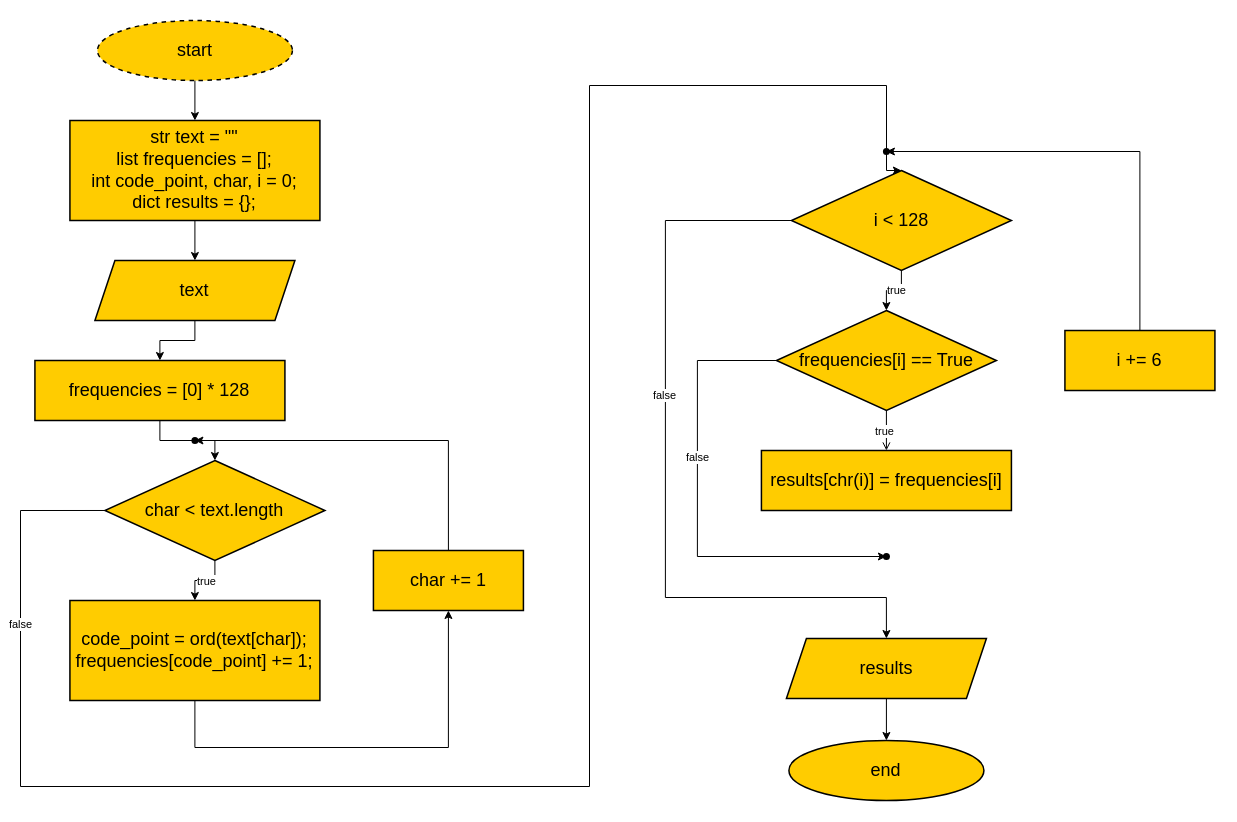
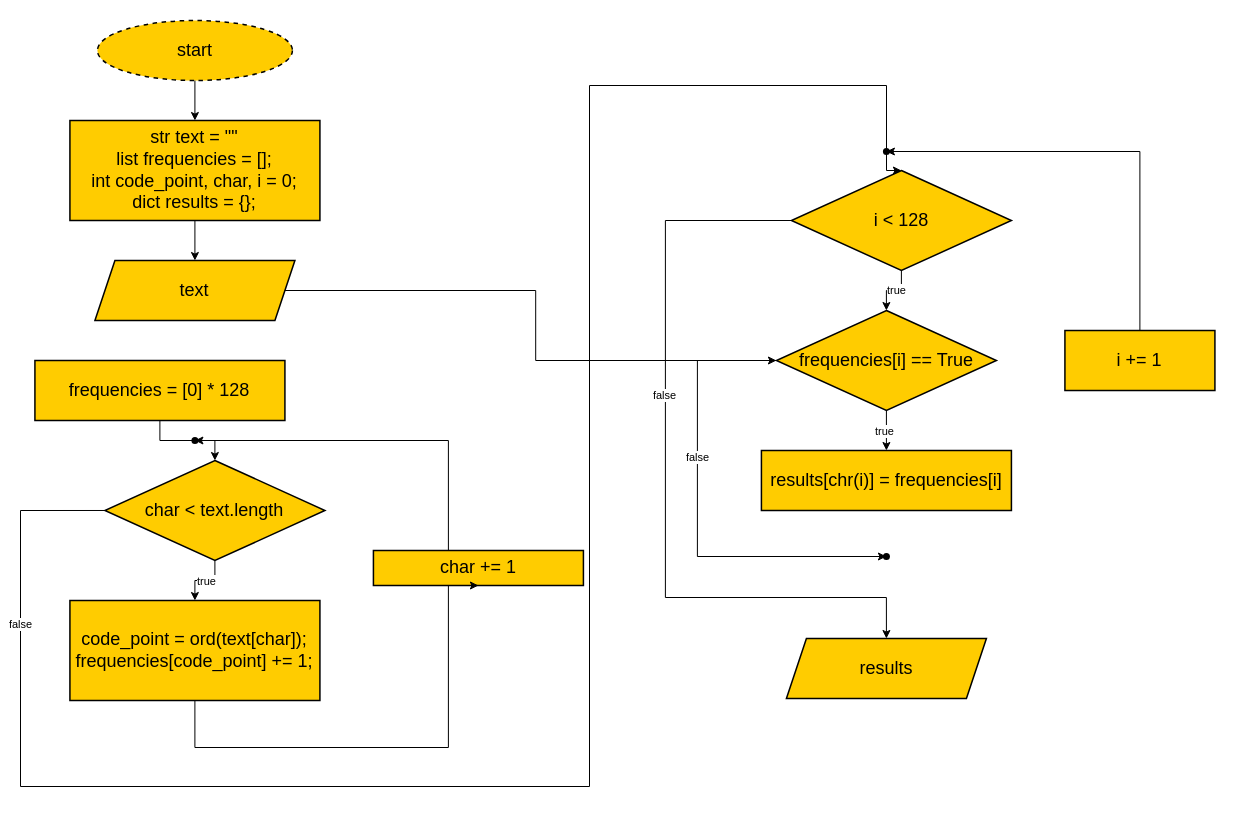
edge "text" -> "frequencies = [0] * 128": now "text" -> "frequencies[i] == True"
node "i += 6": label "i += 6" -> "i += 1"
edge "frequencies[i] == True" -> "results[chr(i)] = frequencies[i]": arrowhead open -> classic
node "char += 1": size 150x60 -> 210x35
edge "results" -> "end": removed
node "end": removed
